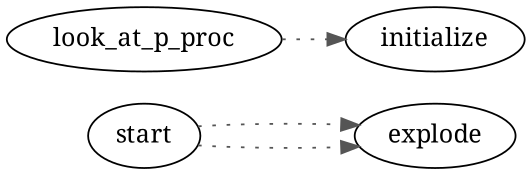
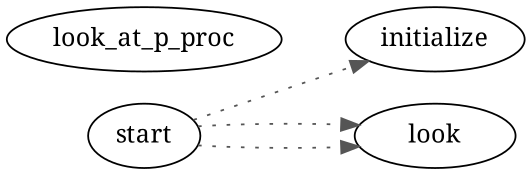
edge "look_at_p_proc" -> "initialize": now "start" -> "initialize"
node "explode": label "explode" -> "look"
